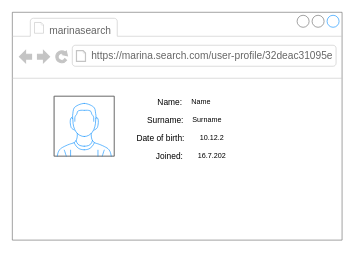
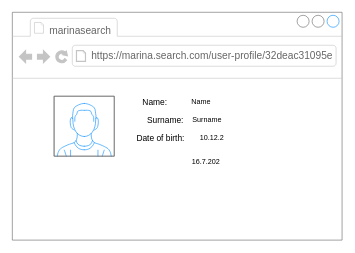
node "Name:": moved (170, 102) -> (155, 102)
node "Joined:": removed
node "16.7.202": moved (212, 156) -> (206, 162)
